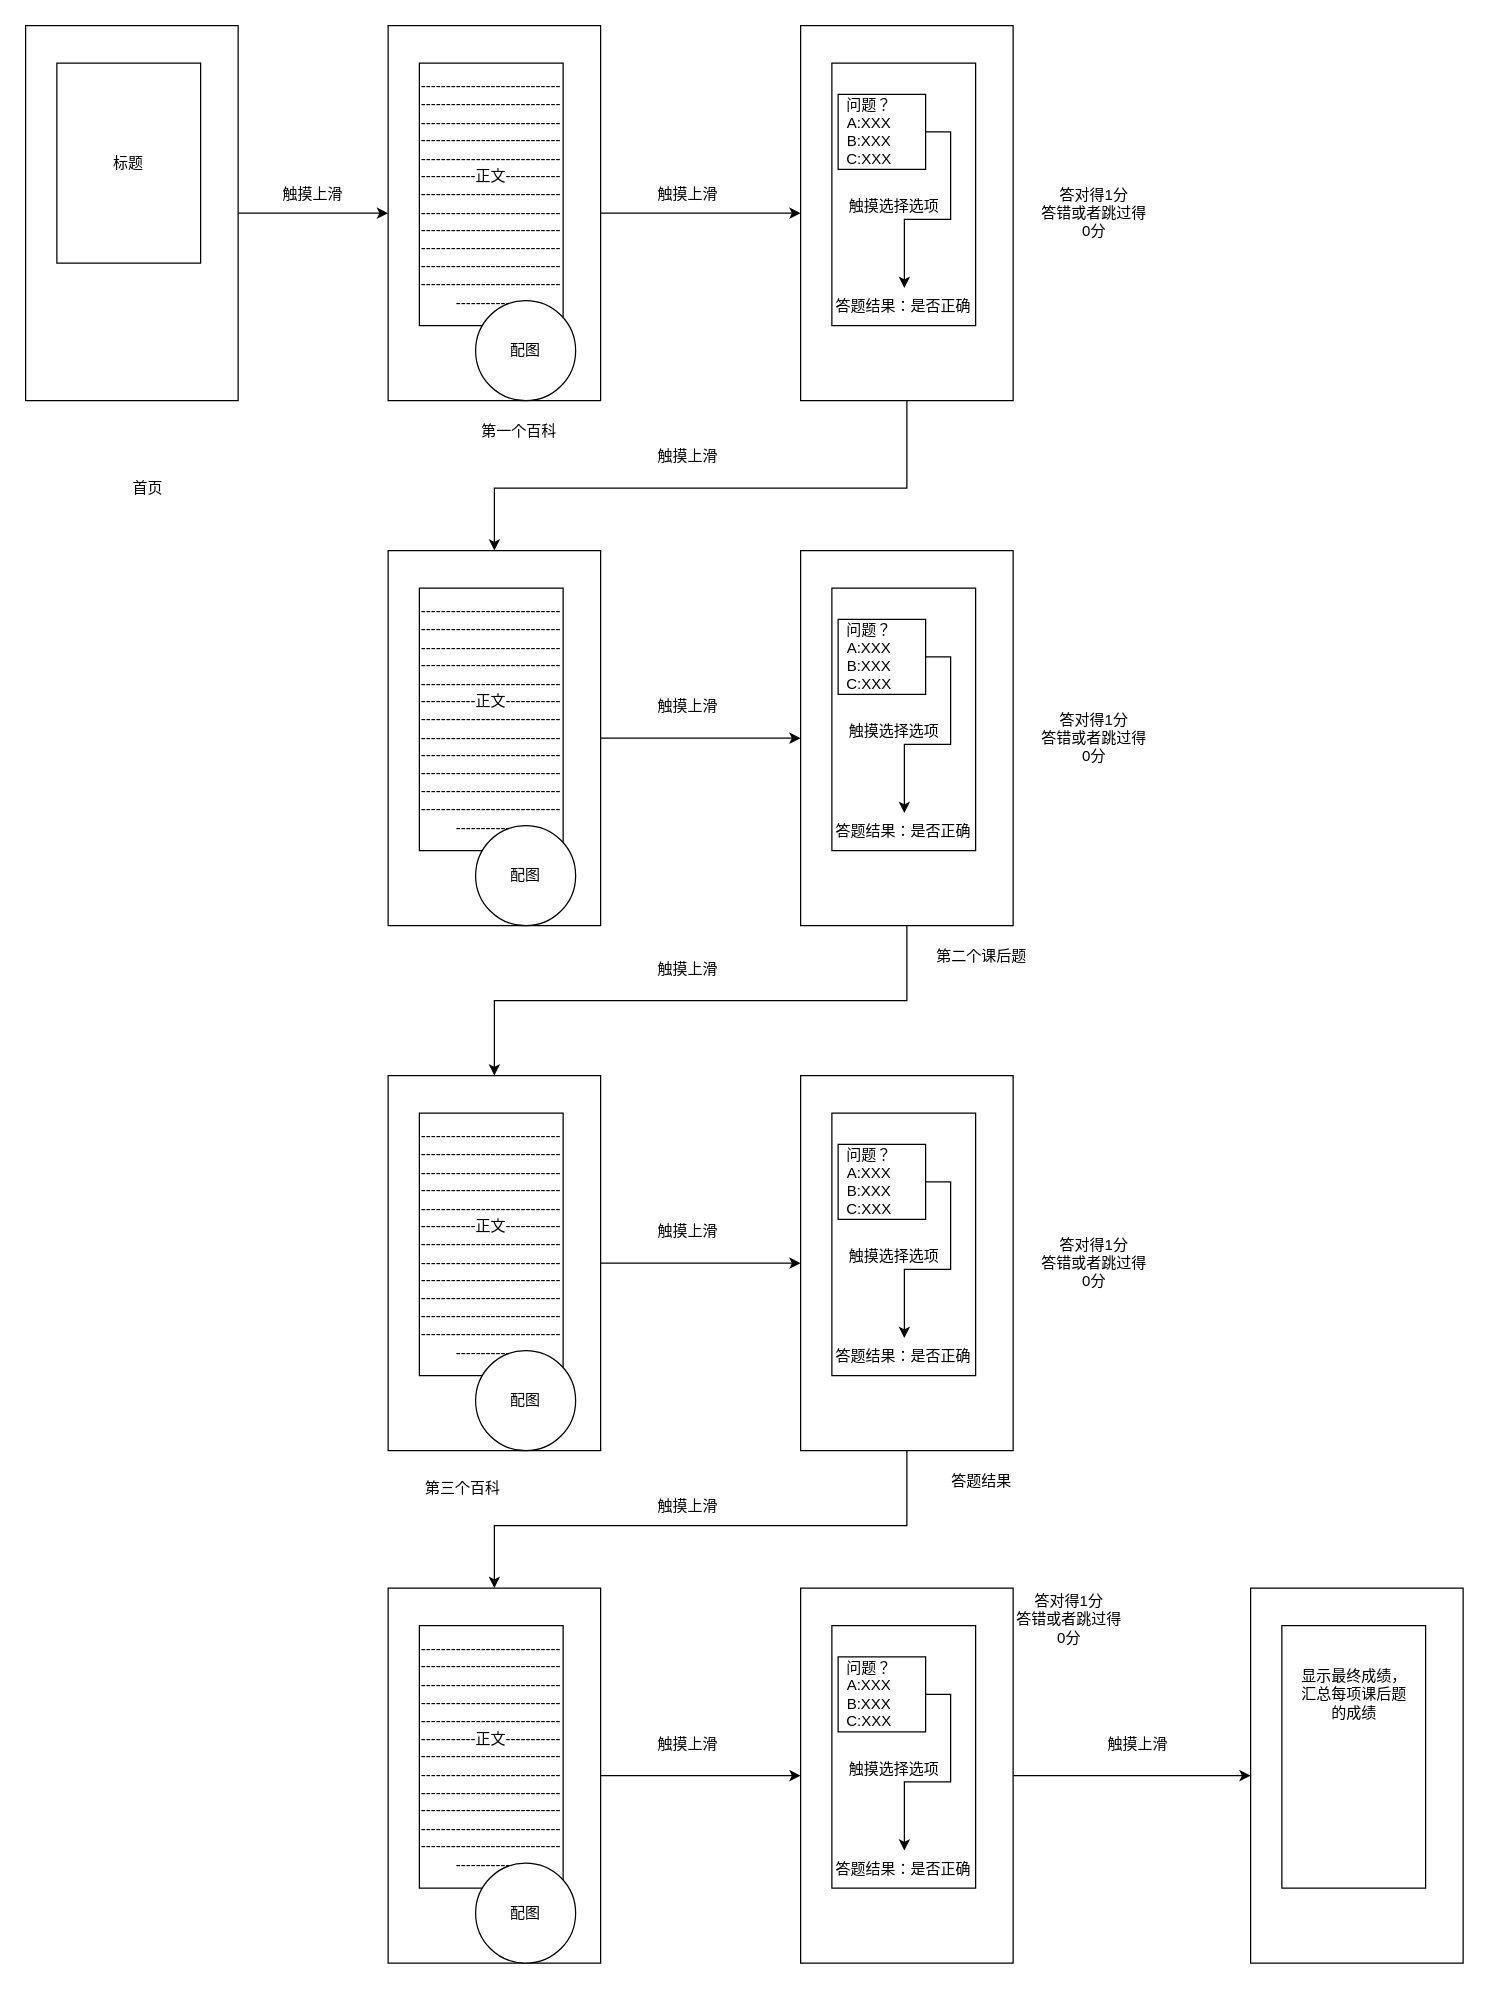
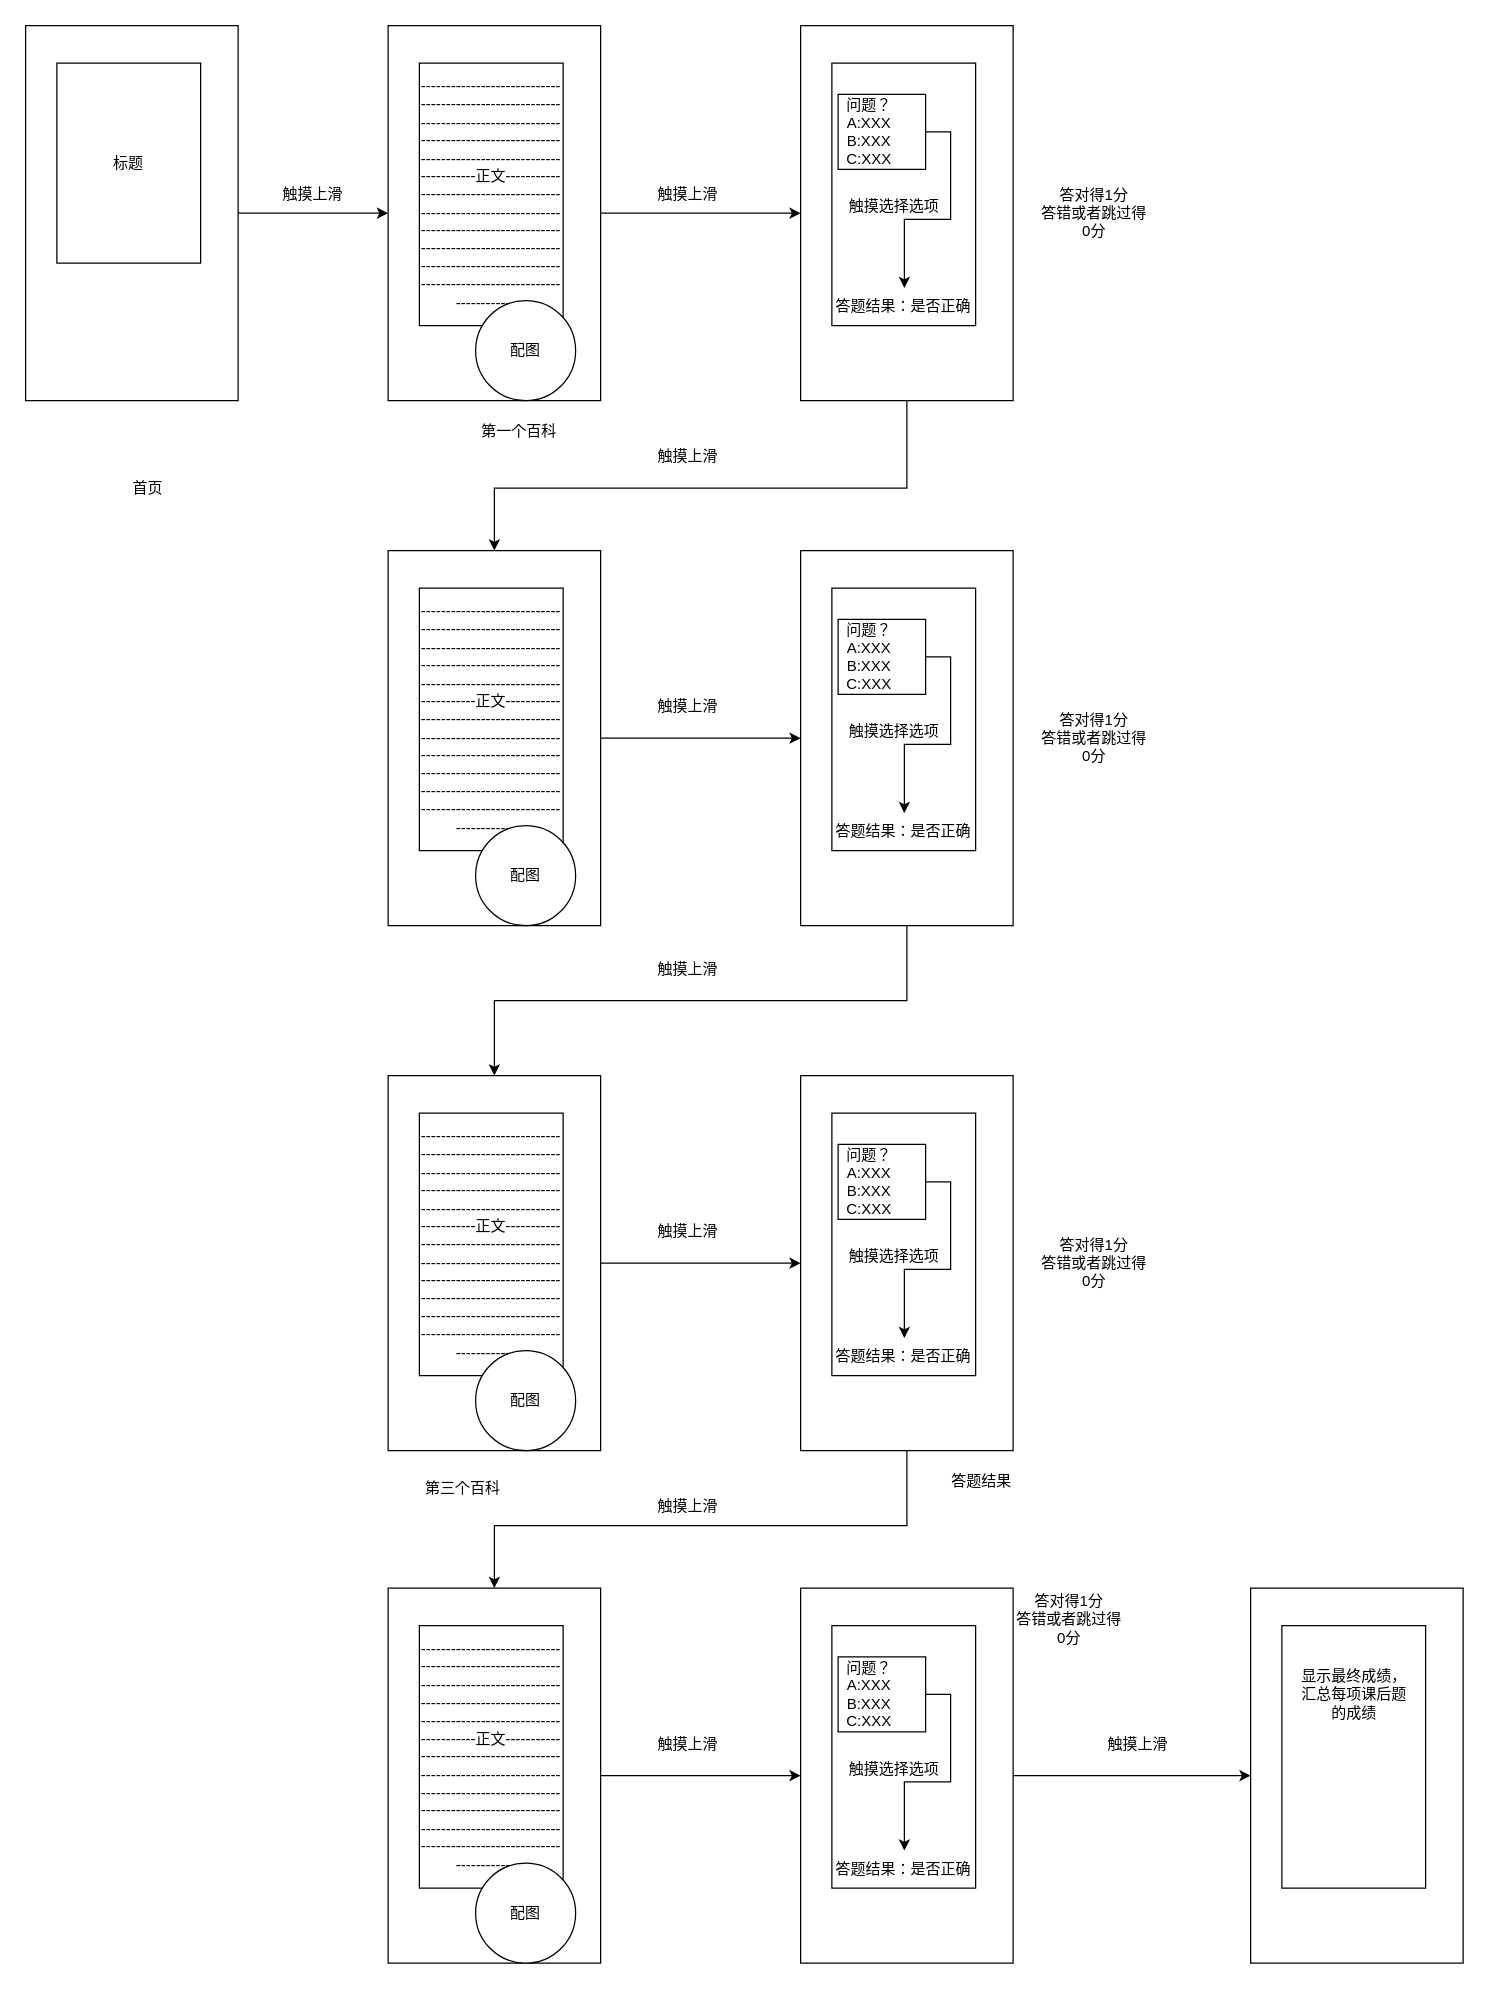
node "第二个课后题": removed
